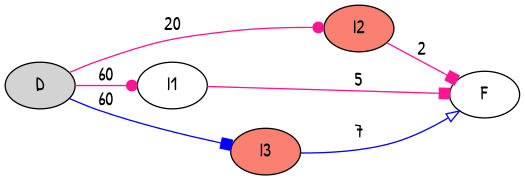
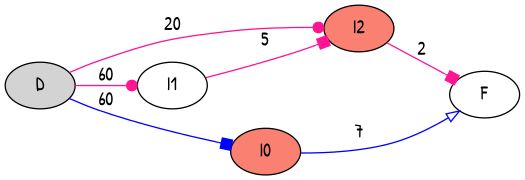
edge "I1" -> "F": now "I1" -> "I2"
node "I3": label "I3" -> "I0"
